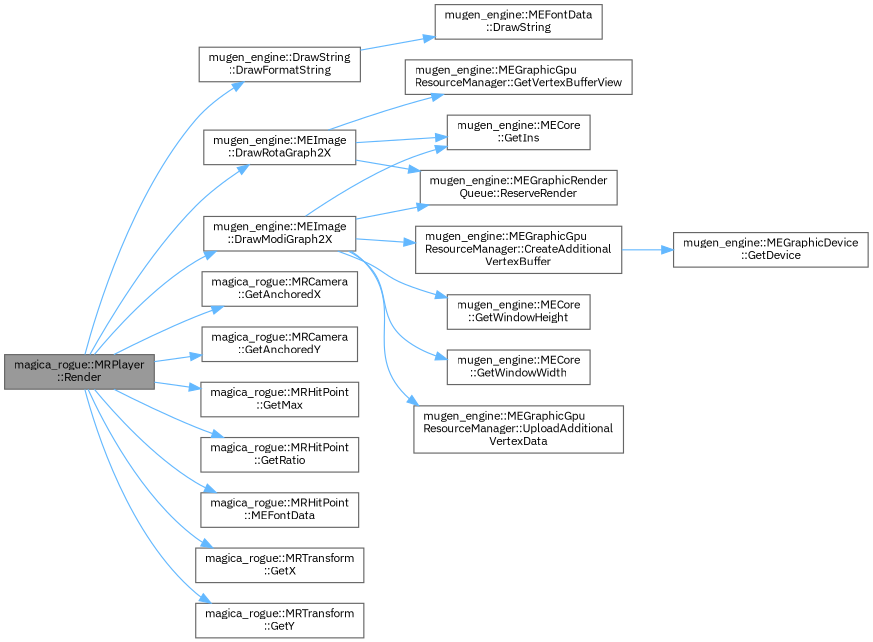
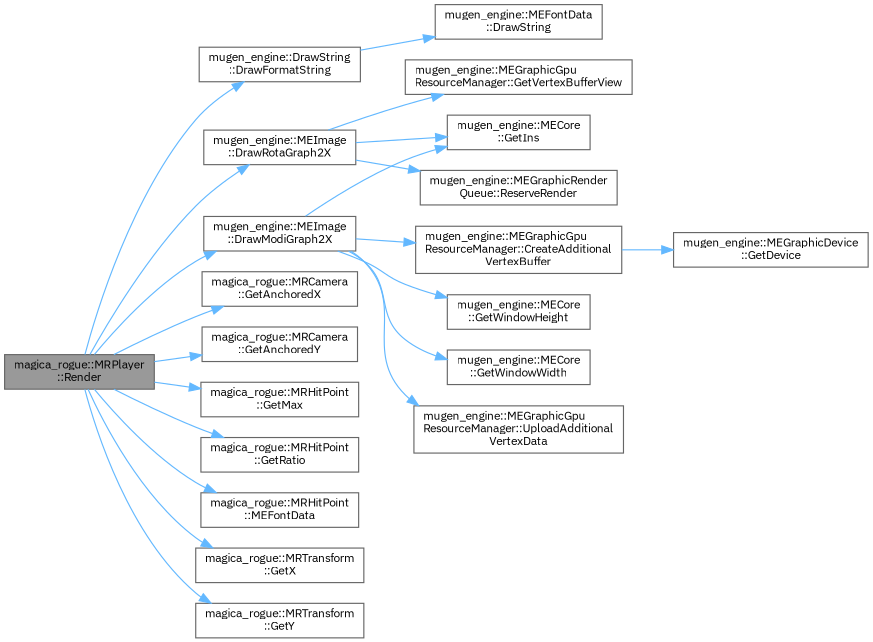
edge "mugen_engine::MEImage ::DrawModiGraph2X" -> "mugen_engine::MEGraphicRender Queue::ReserveRender": removed
